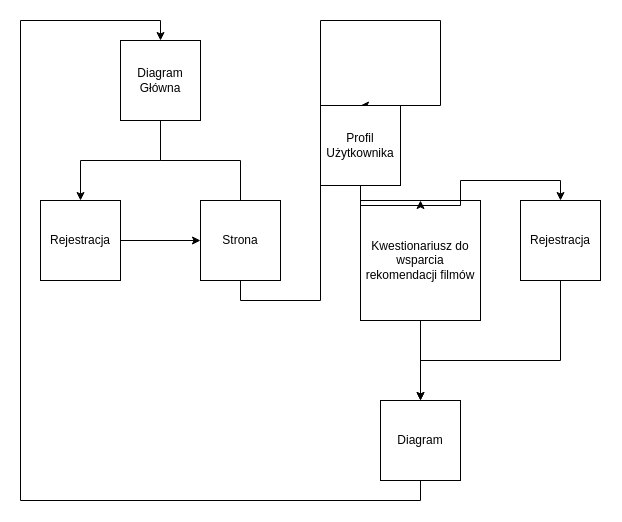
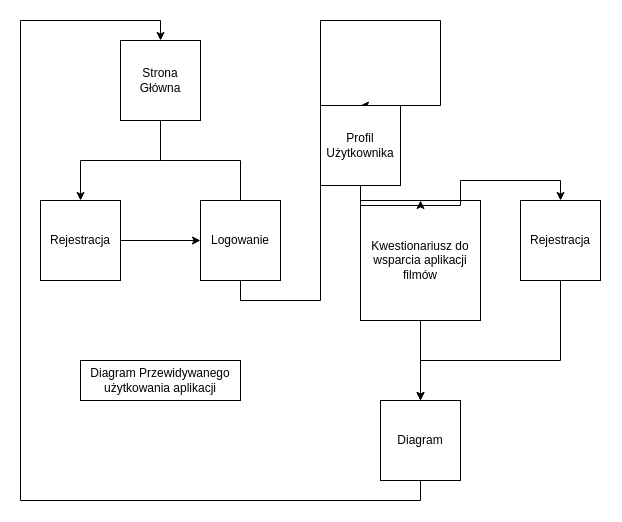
node "Diagram Główna": label "Diagram Główna" -> "Strona Główna"
node "Strona": label "Strona" -> "Logowanie"
node "Kwestionariusz do wsparcia rekomendacji filmów": label "Kwestionariusz do wsparcia rekomendacji filmów" -> "Kwestionariusz do wsparcia aplikacji filmów"
node "Diagram Przewidywanego użytkowania aplikacji": added
